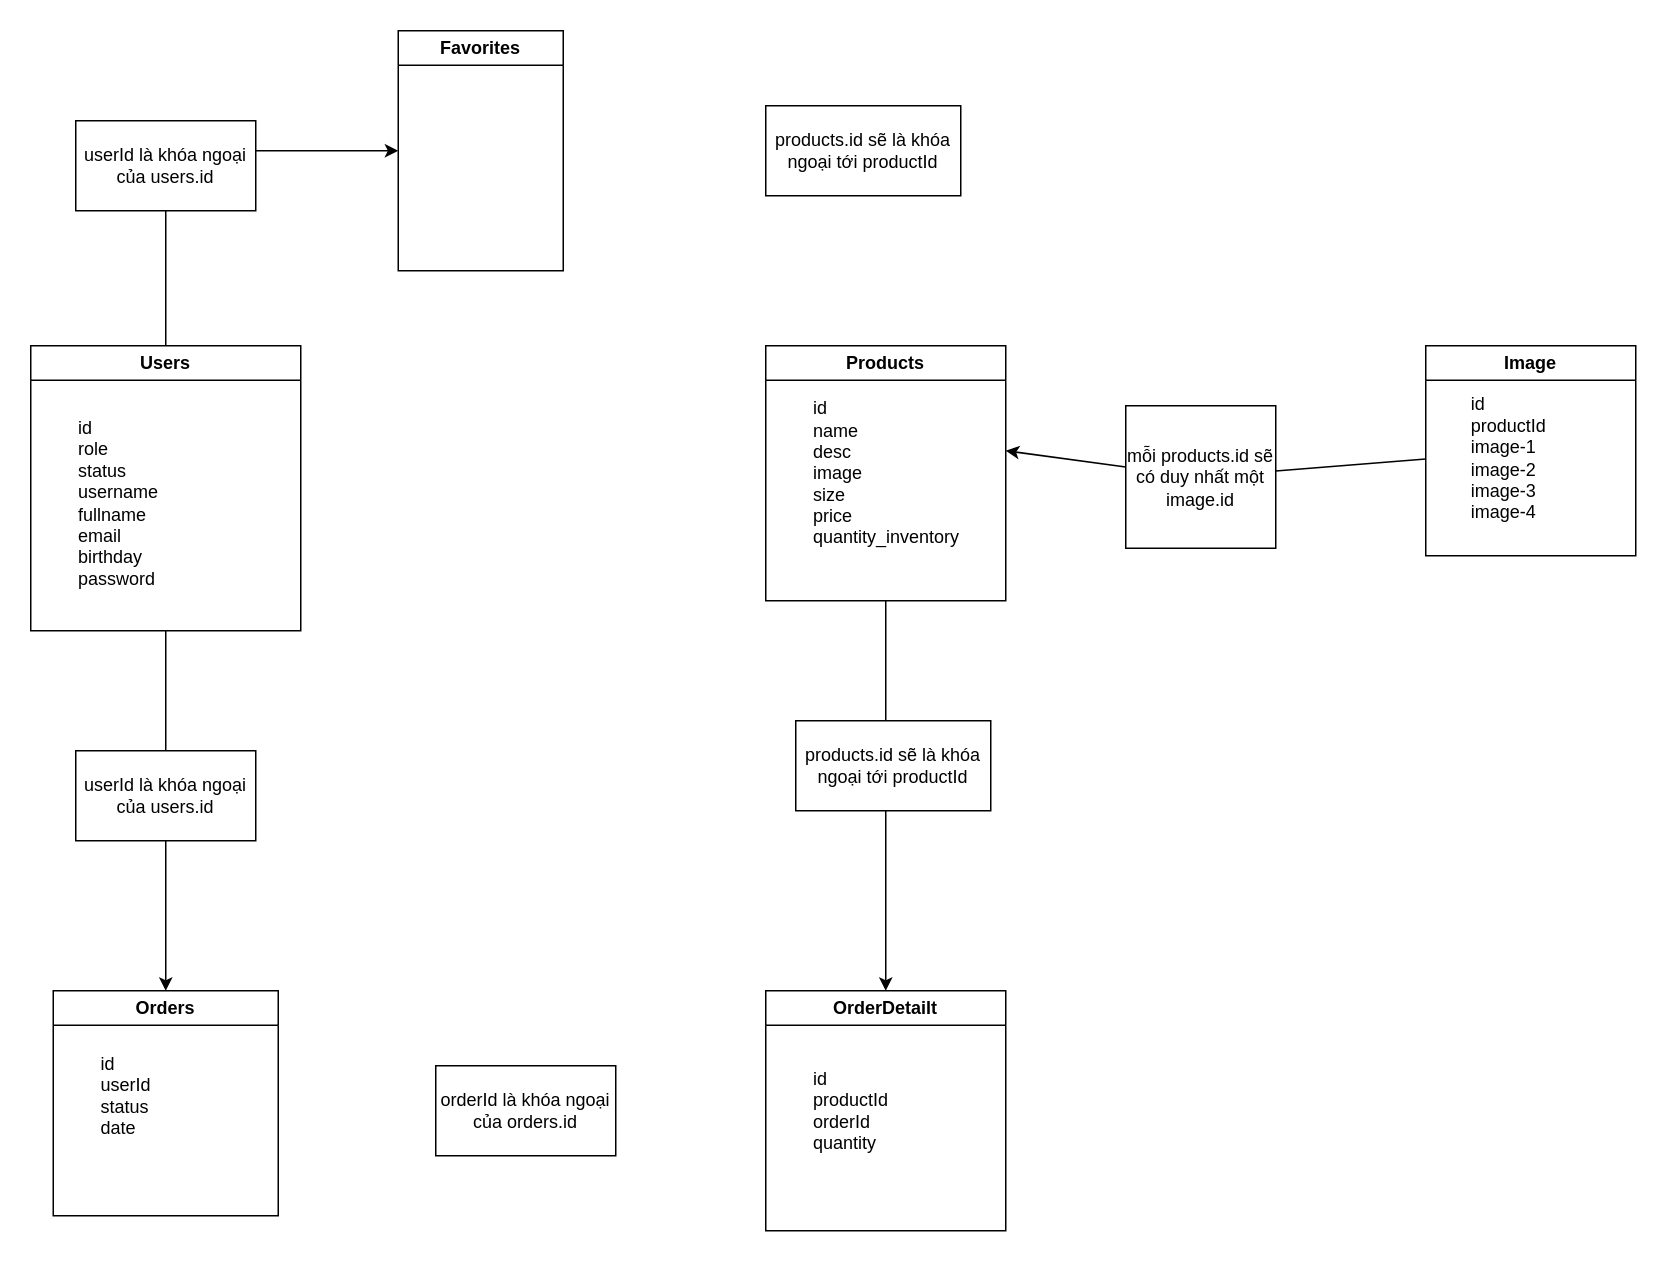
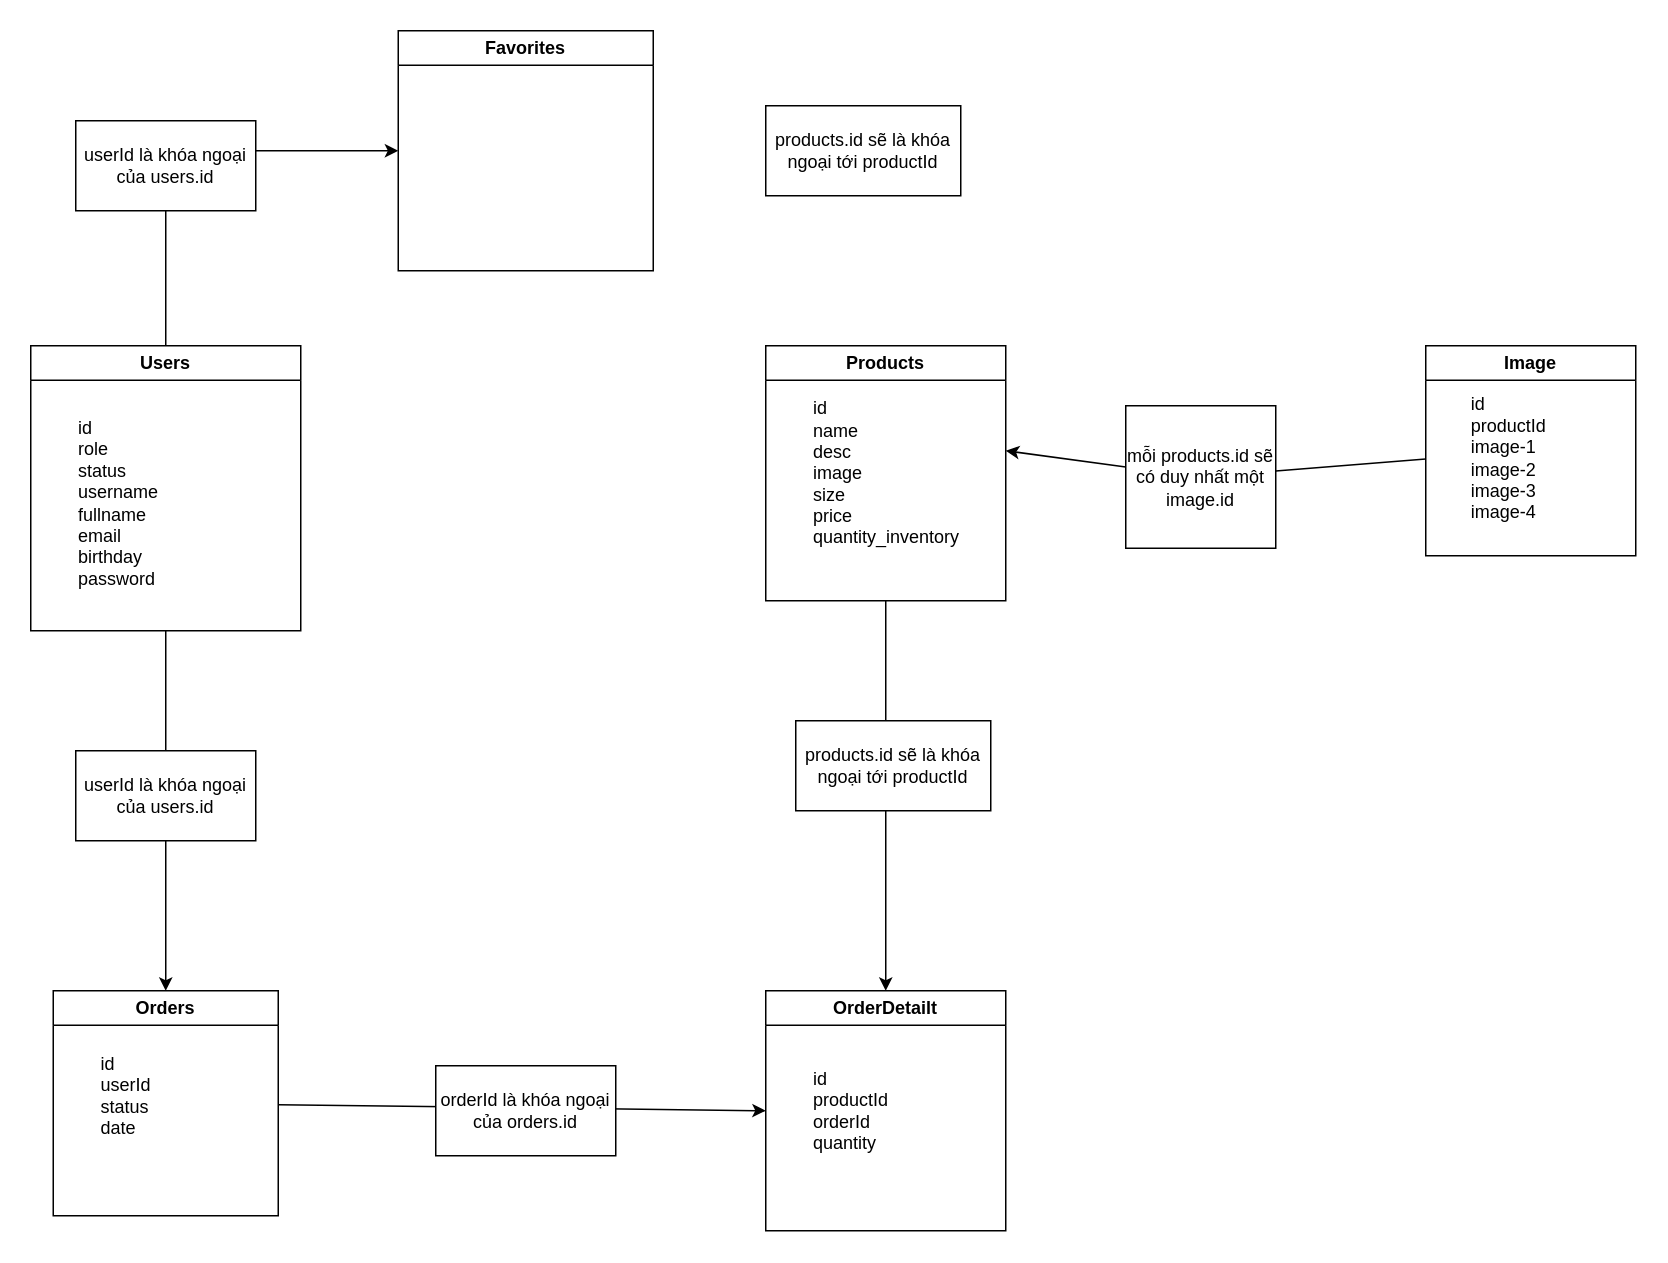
node "Favorites": size 165x240 -> 255x240
edge "Orders" -> "OrderDetailt": added
